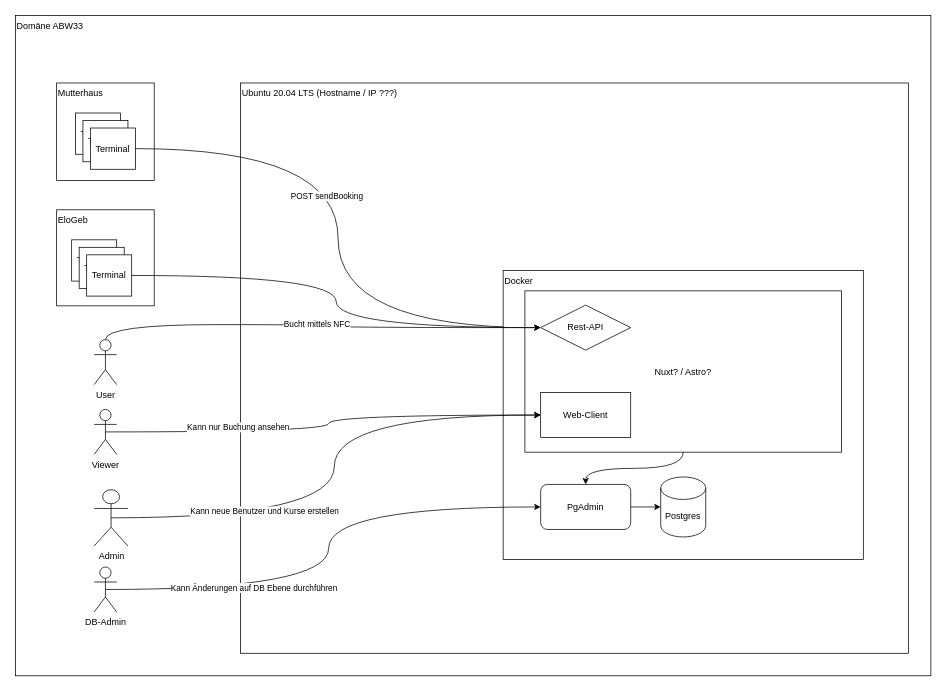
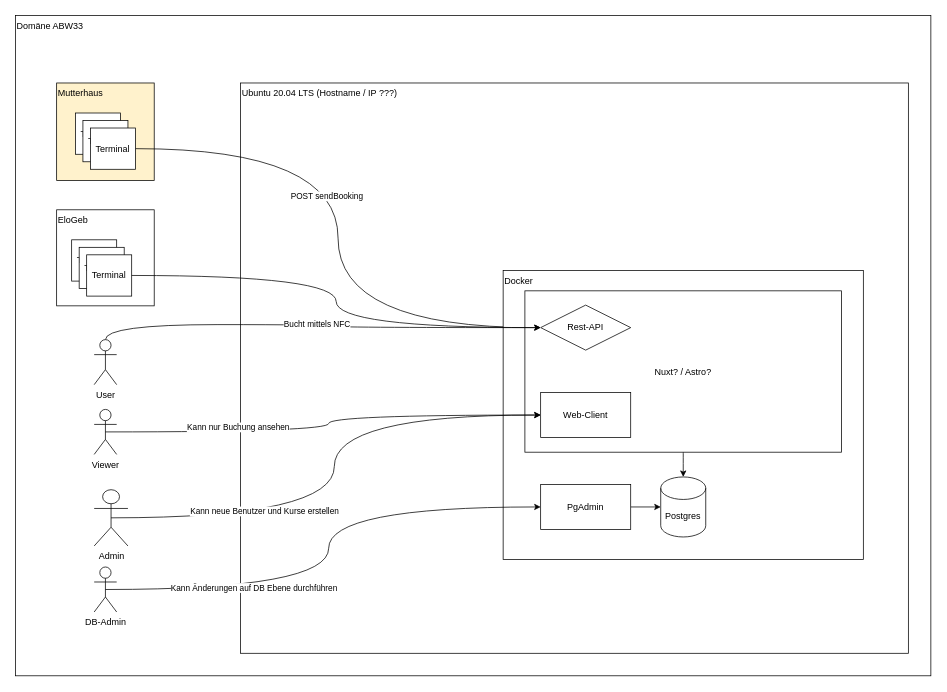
node "Mutterhaus": fillcolor #ffffff -> #fff2cc
edge "Nuxt? / Astro?" -> "PgAdmin": now "Nuxt? / Astro?" -> "Postgres"
node "PgAdmin": shape rounded rectangle -> rectangle
